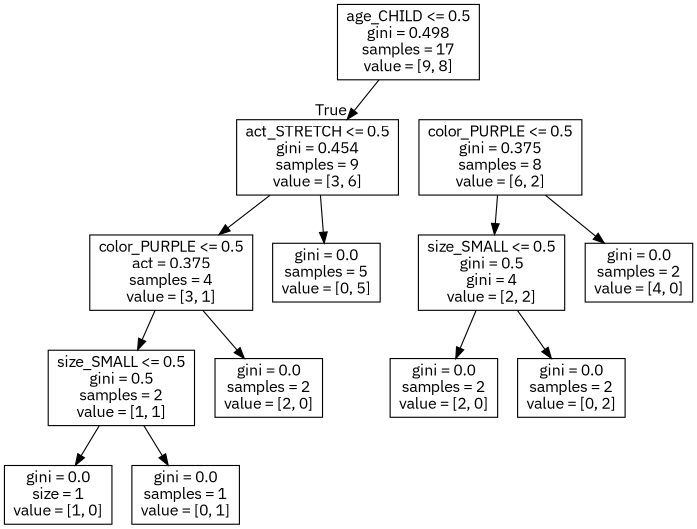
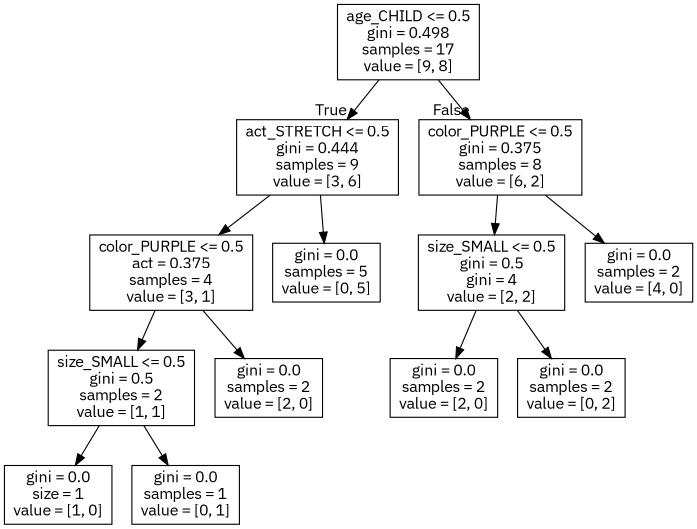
edge "age_CHILD <= 0.5 gini = 0.498 samples = 17 value = [9, 8]" -> "color_PURPLE <= 0.5 gini = 0.375 samples = 8 value = [6, 2]": added
node "act_STRETCH <= 0.5 gini = 0.454 samples = 9 value = [3, 6]": label "act_STRETCH <= 0.5 gini = 0.454 samples = 9 value = [3, 6]" -> "act_STRETCH <= 0.5 gini = 0.444 samples = 9 value = [3, 6]"
